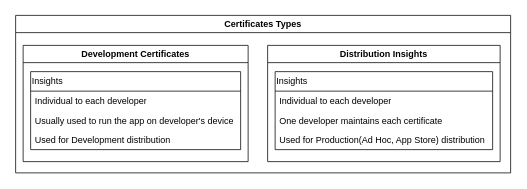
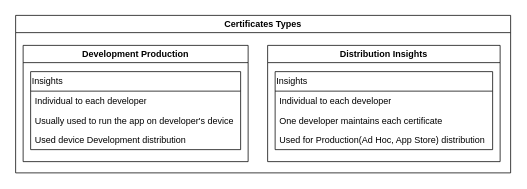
node "Development Certificates": label "Development Certificates" -> "Development Production"
node "Used for Development distribution": label "Used for Development distribution" -> "Used device Development distribution"
